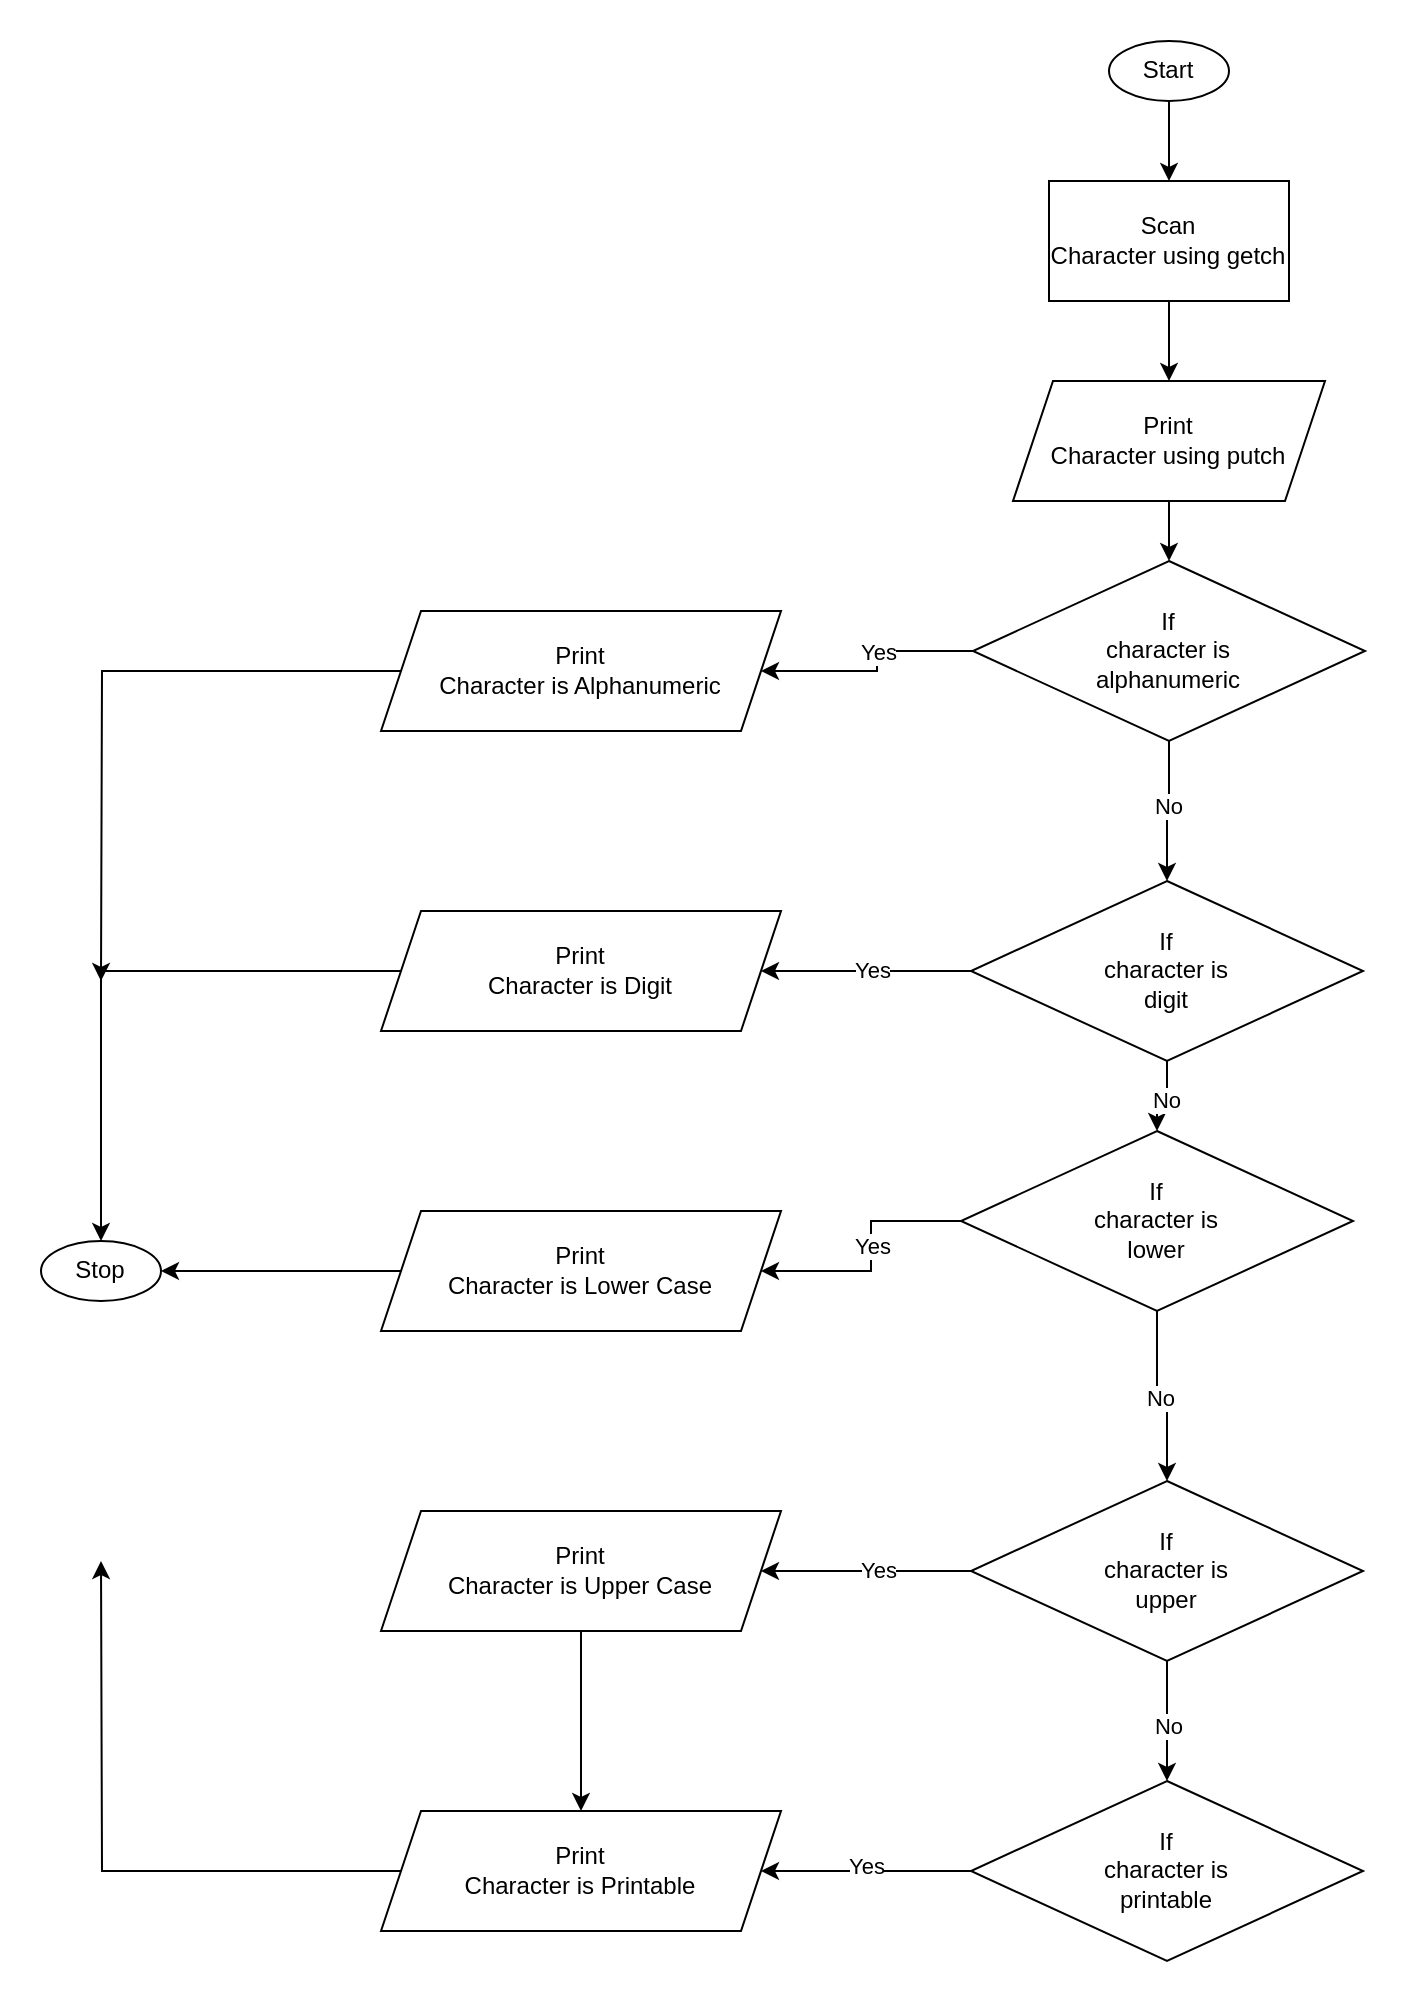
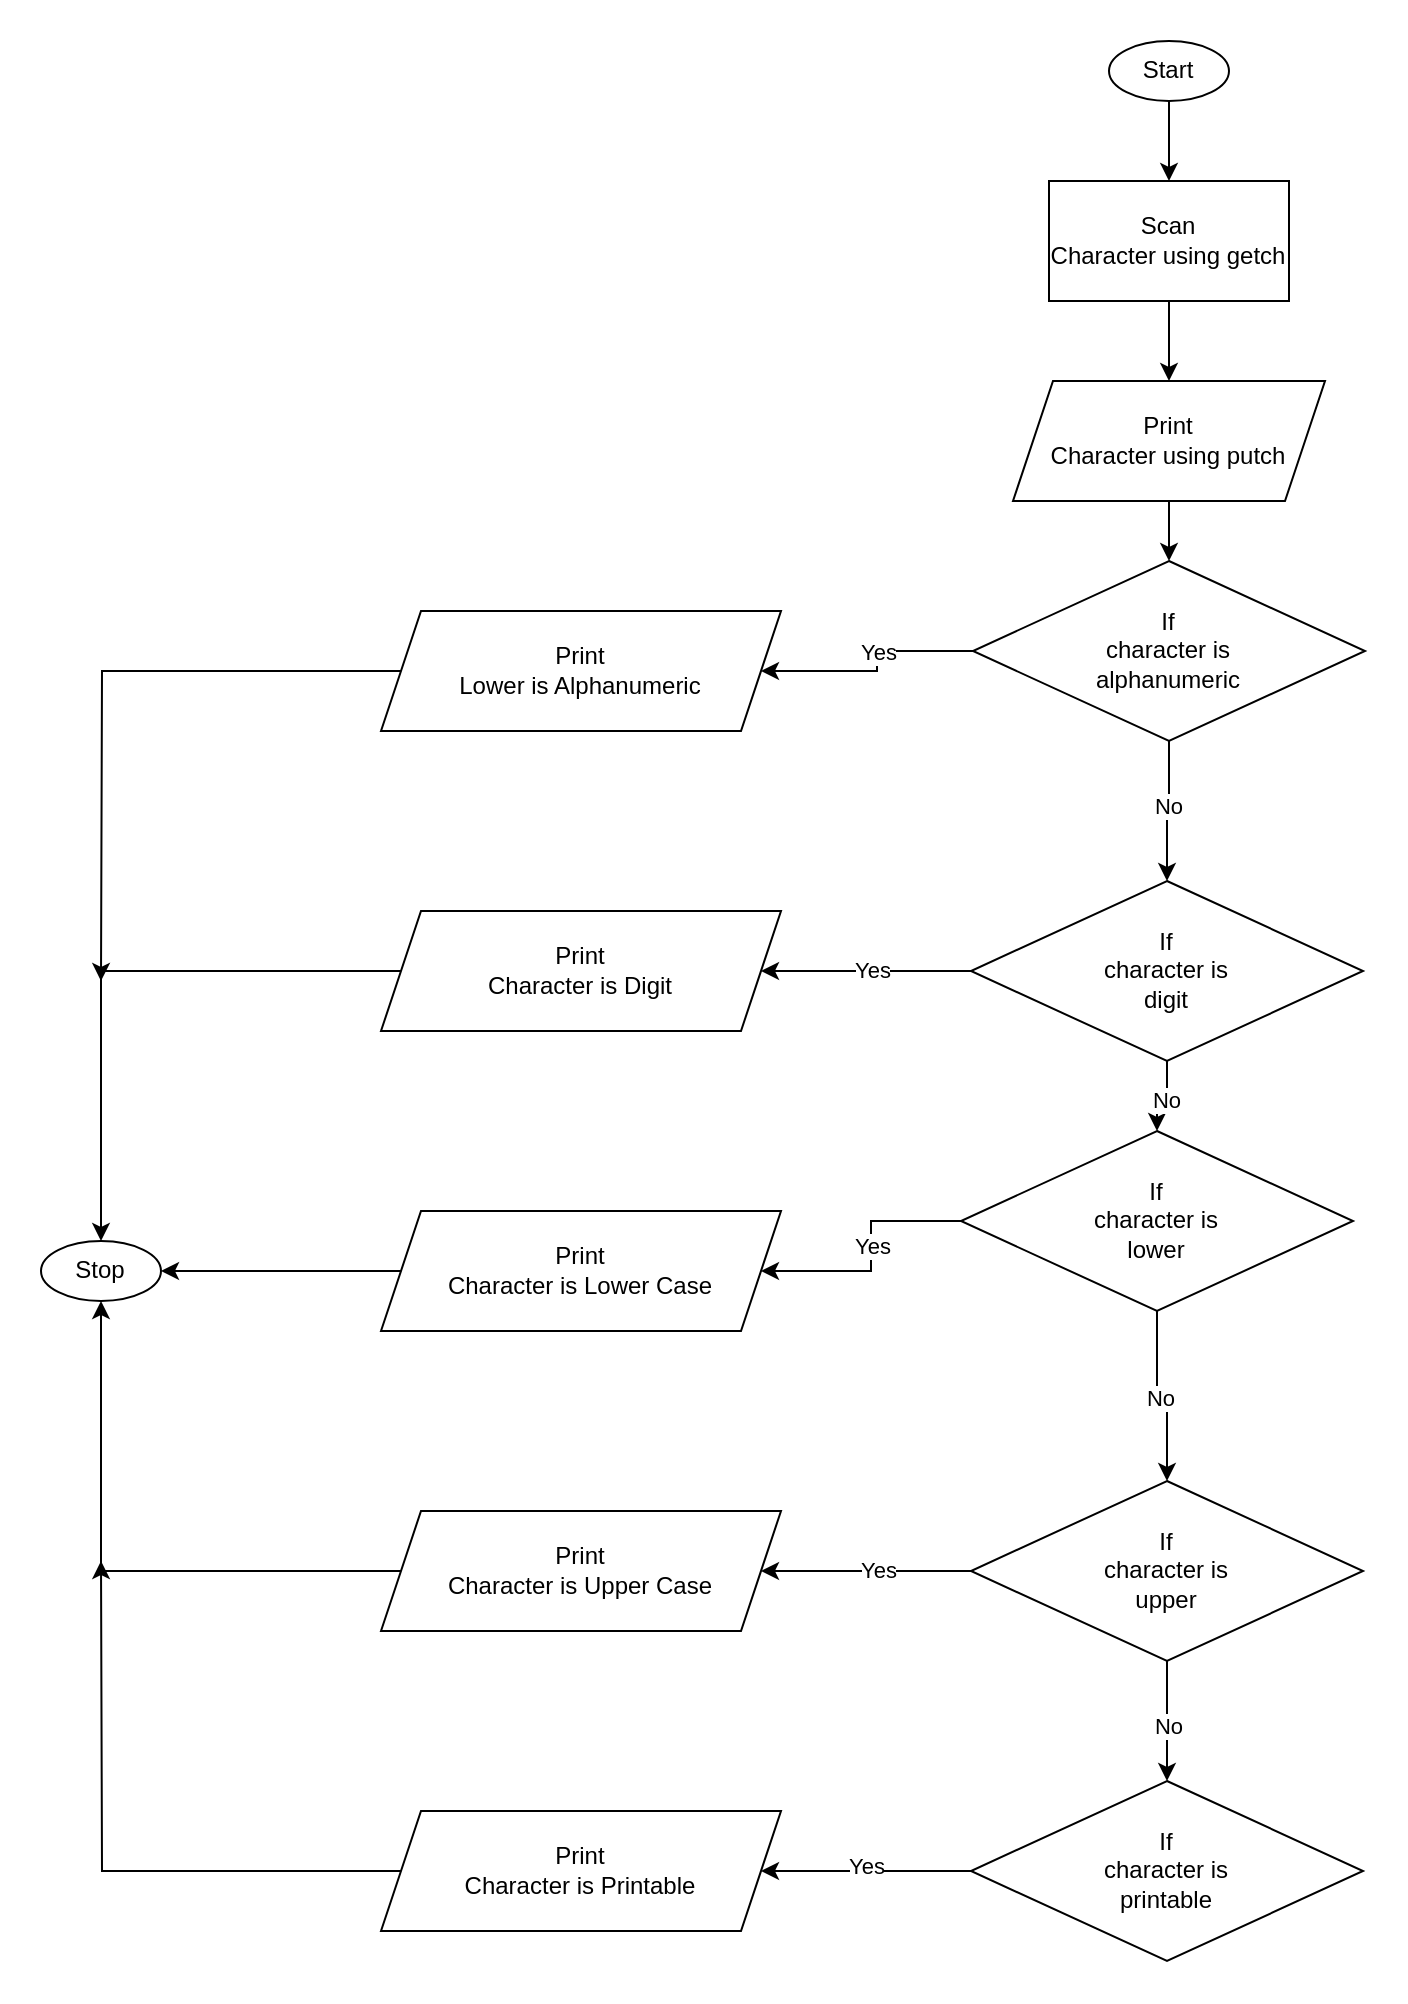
node "Print Character is Alphanumeric": label "Print Character is Alphanumeric" -> "Print Lower is Alphanumeric"
edge "Print Character is Upper Case" -> "Print Character is Printable": now "Print Character is Upper Case" -> "Stop"
